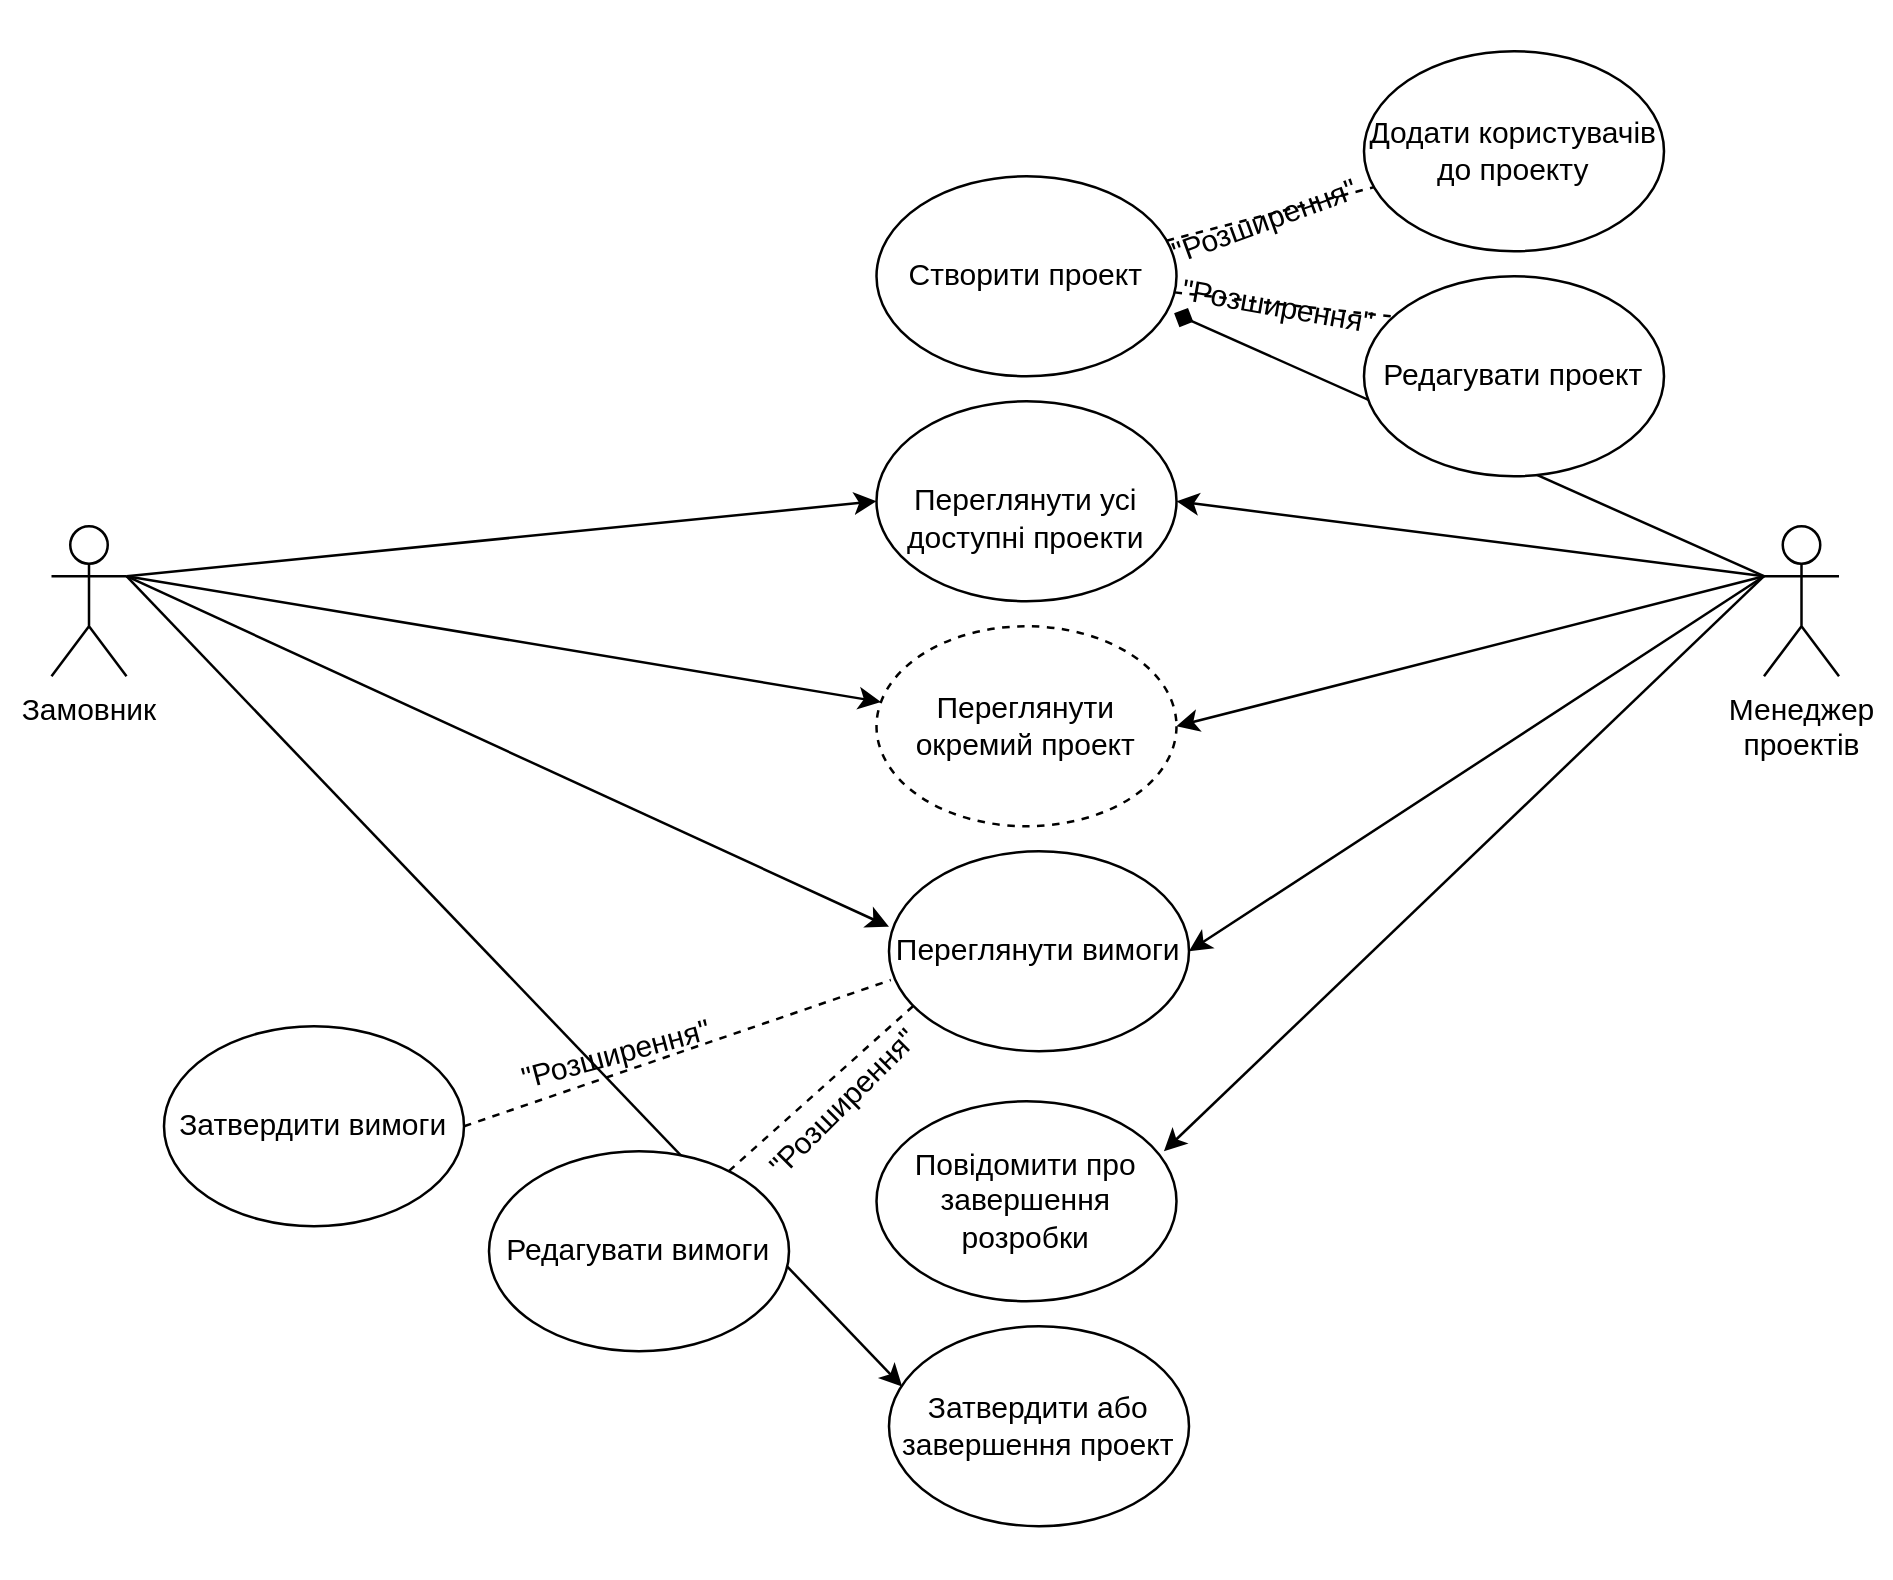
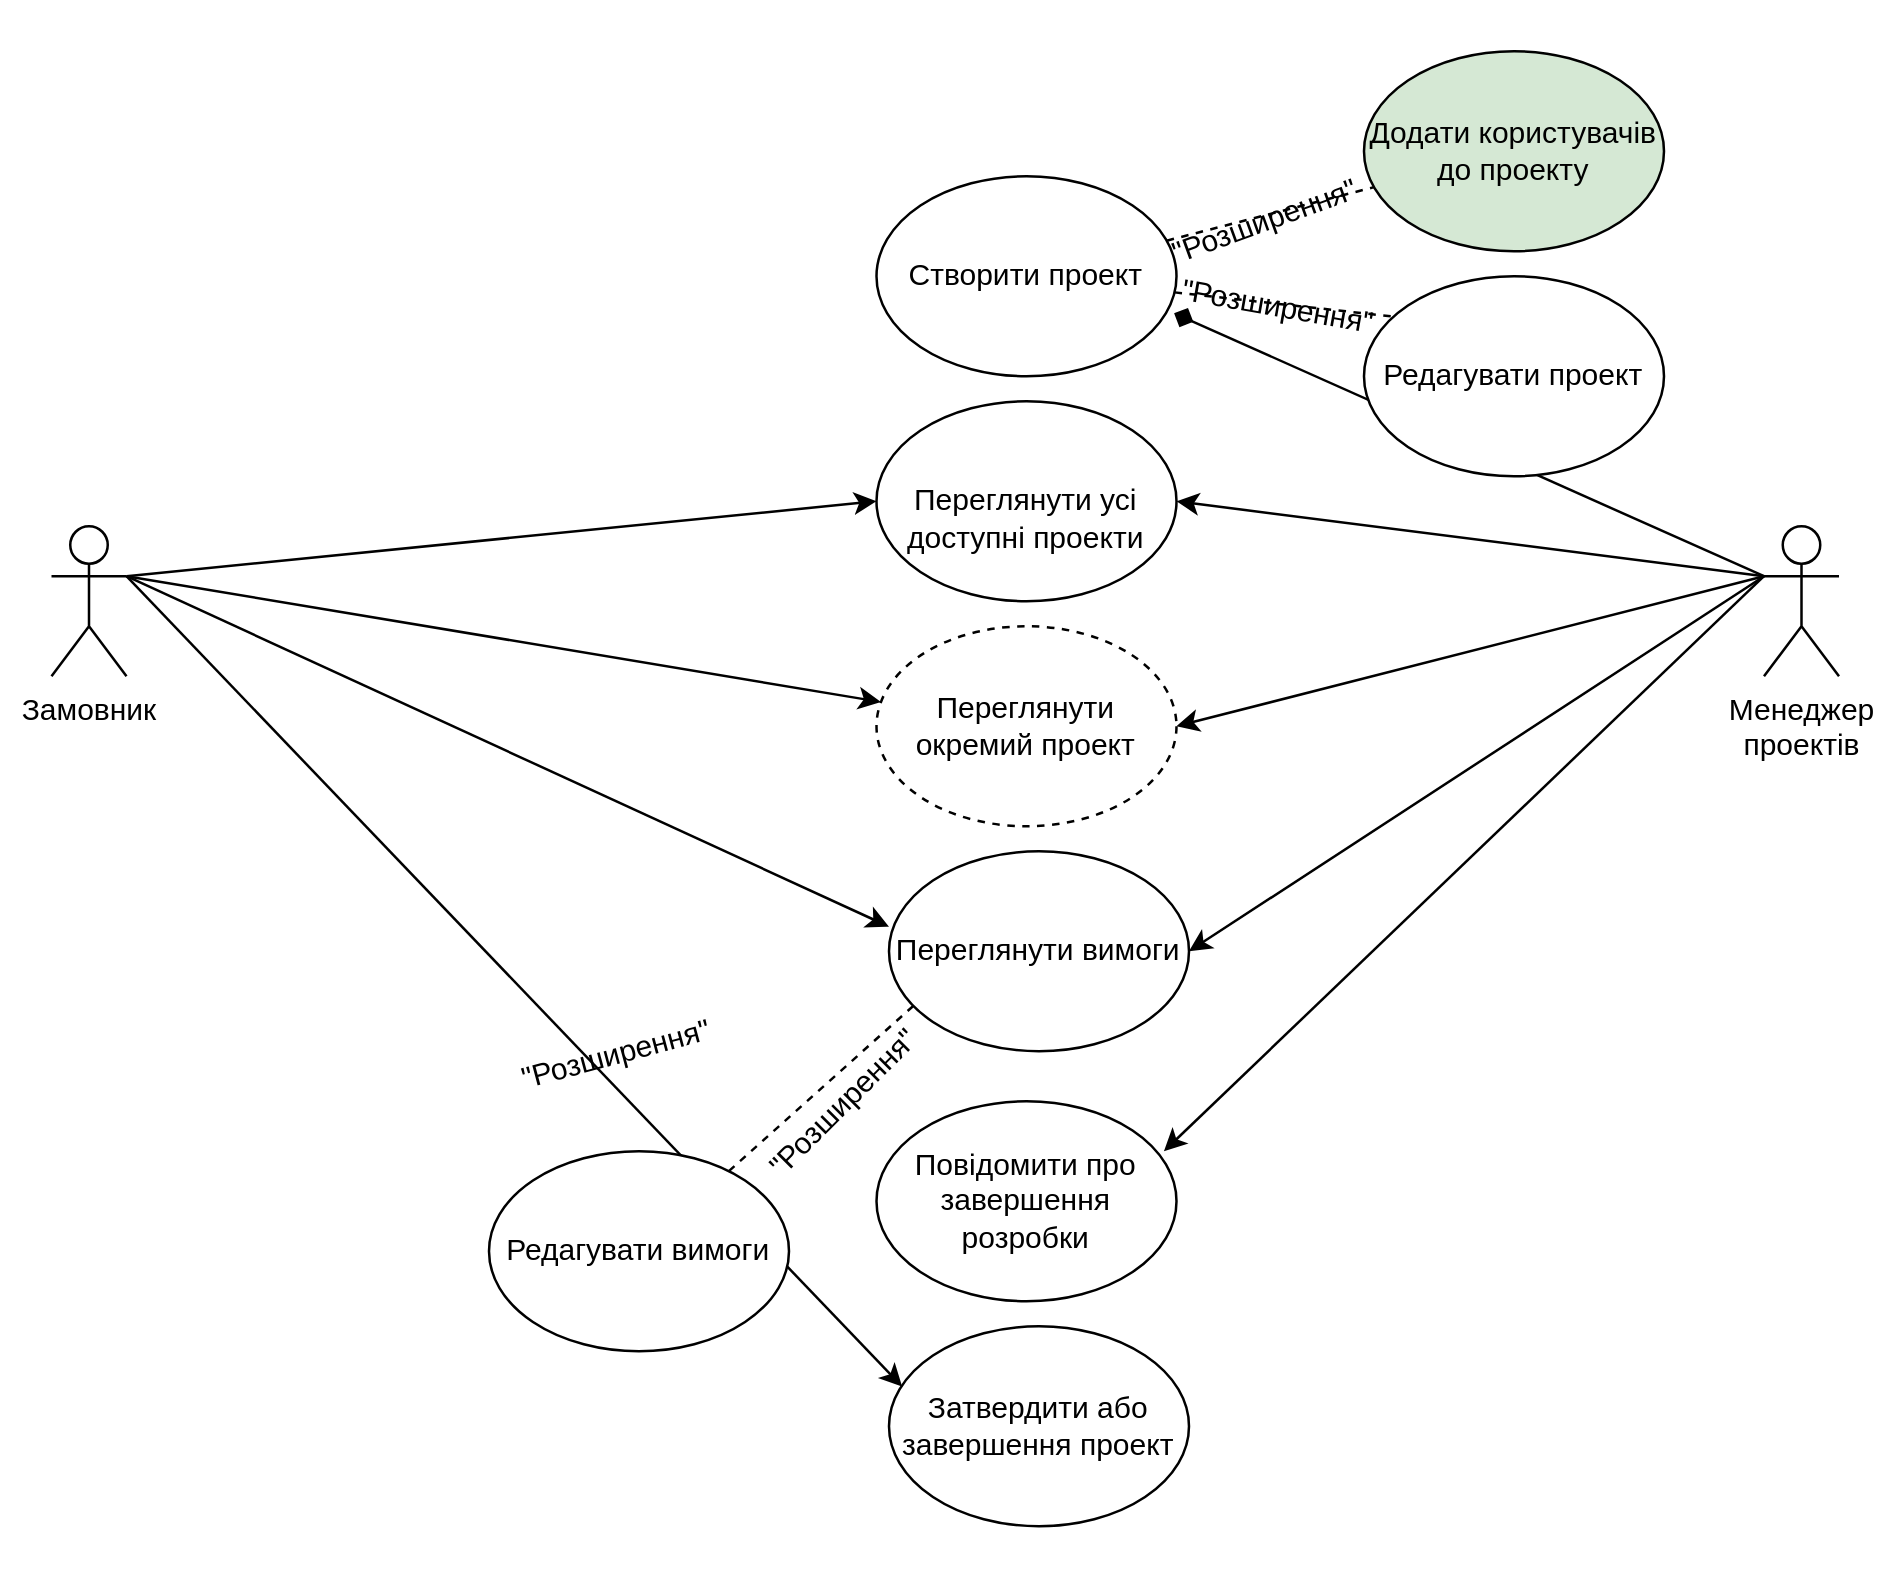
node "Додати користувачів до проекту": fillcolor #ffffff -> #d5e8d4
edge "Переглянути вимоги" -- "Затвердити вимоги": removed
node "Затвердити вимоги": removed
